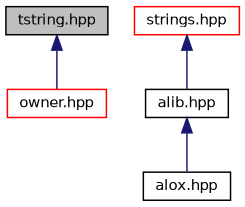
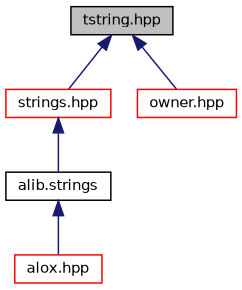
edge "strings.hpp" -> "tstring.hpp": added
node "alib.hpp": label "alib.hpp" -> "alib.strings"
node "alox.hpp": color black -> red
